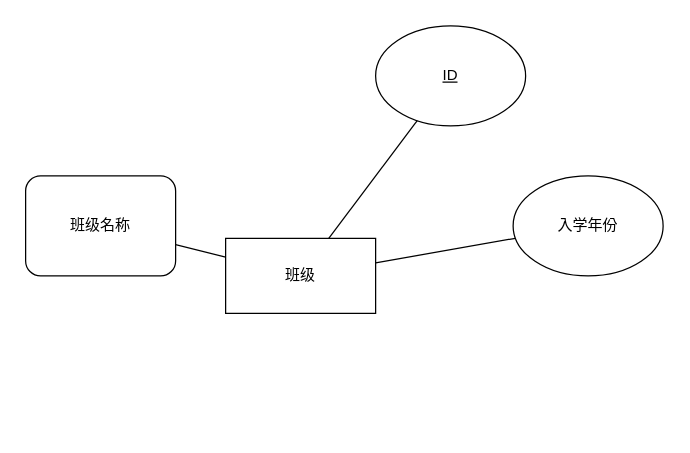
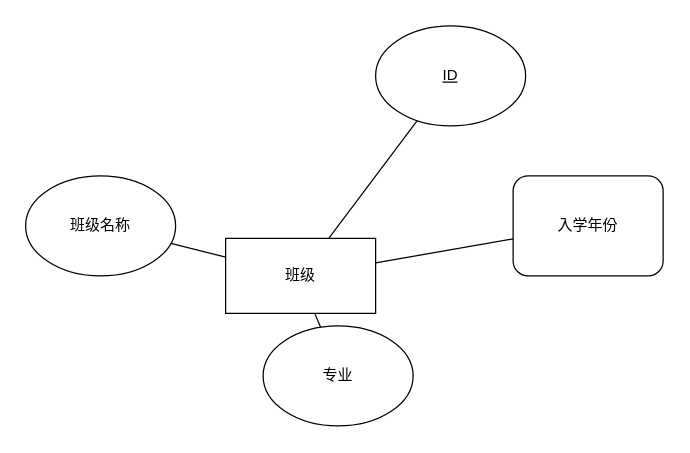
node "班级名称": shape rounded rectangle -> ellipse
node "入学年份": shape ellipse -> rounded rectangle
edge "班级" -- "专业": added
node "专业": added
